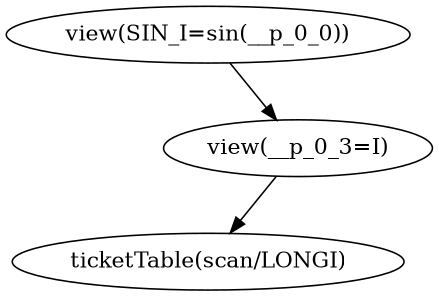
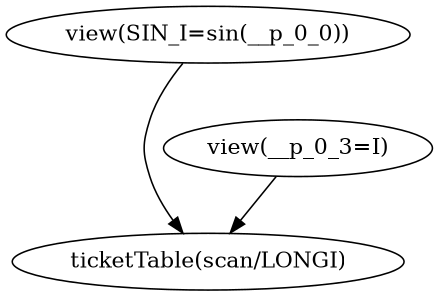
edge "view(SIN_I=sin(__p_0_0))" -> "view(__p_0_3=I)": now "view(SIN_I=sin(__p_0_0))" -> "ticketTable(scan/LONGI)"
